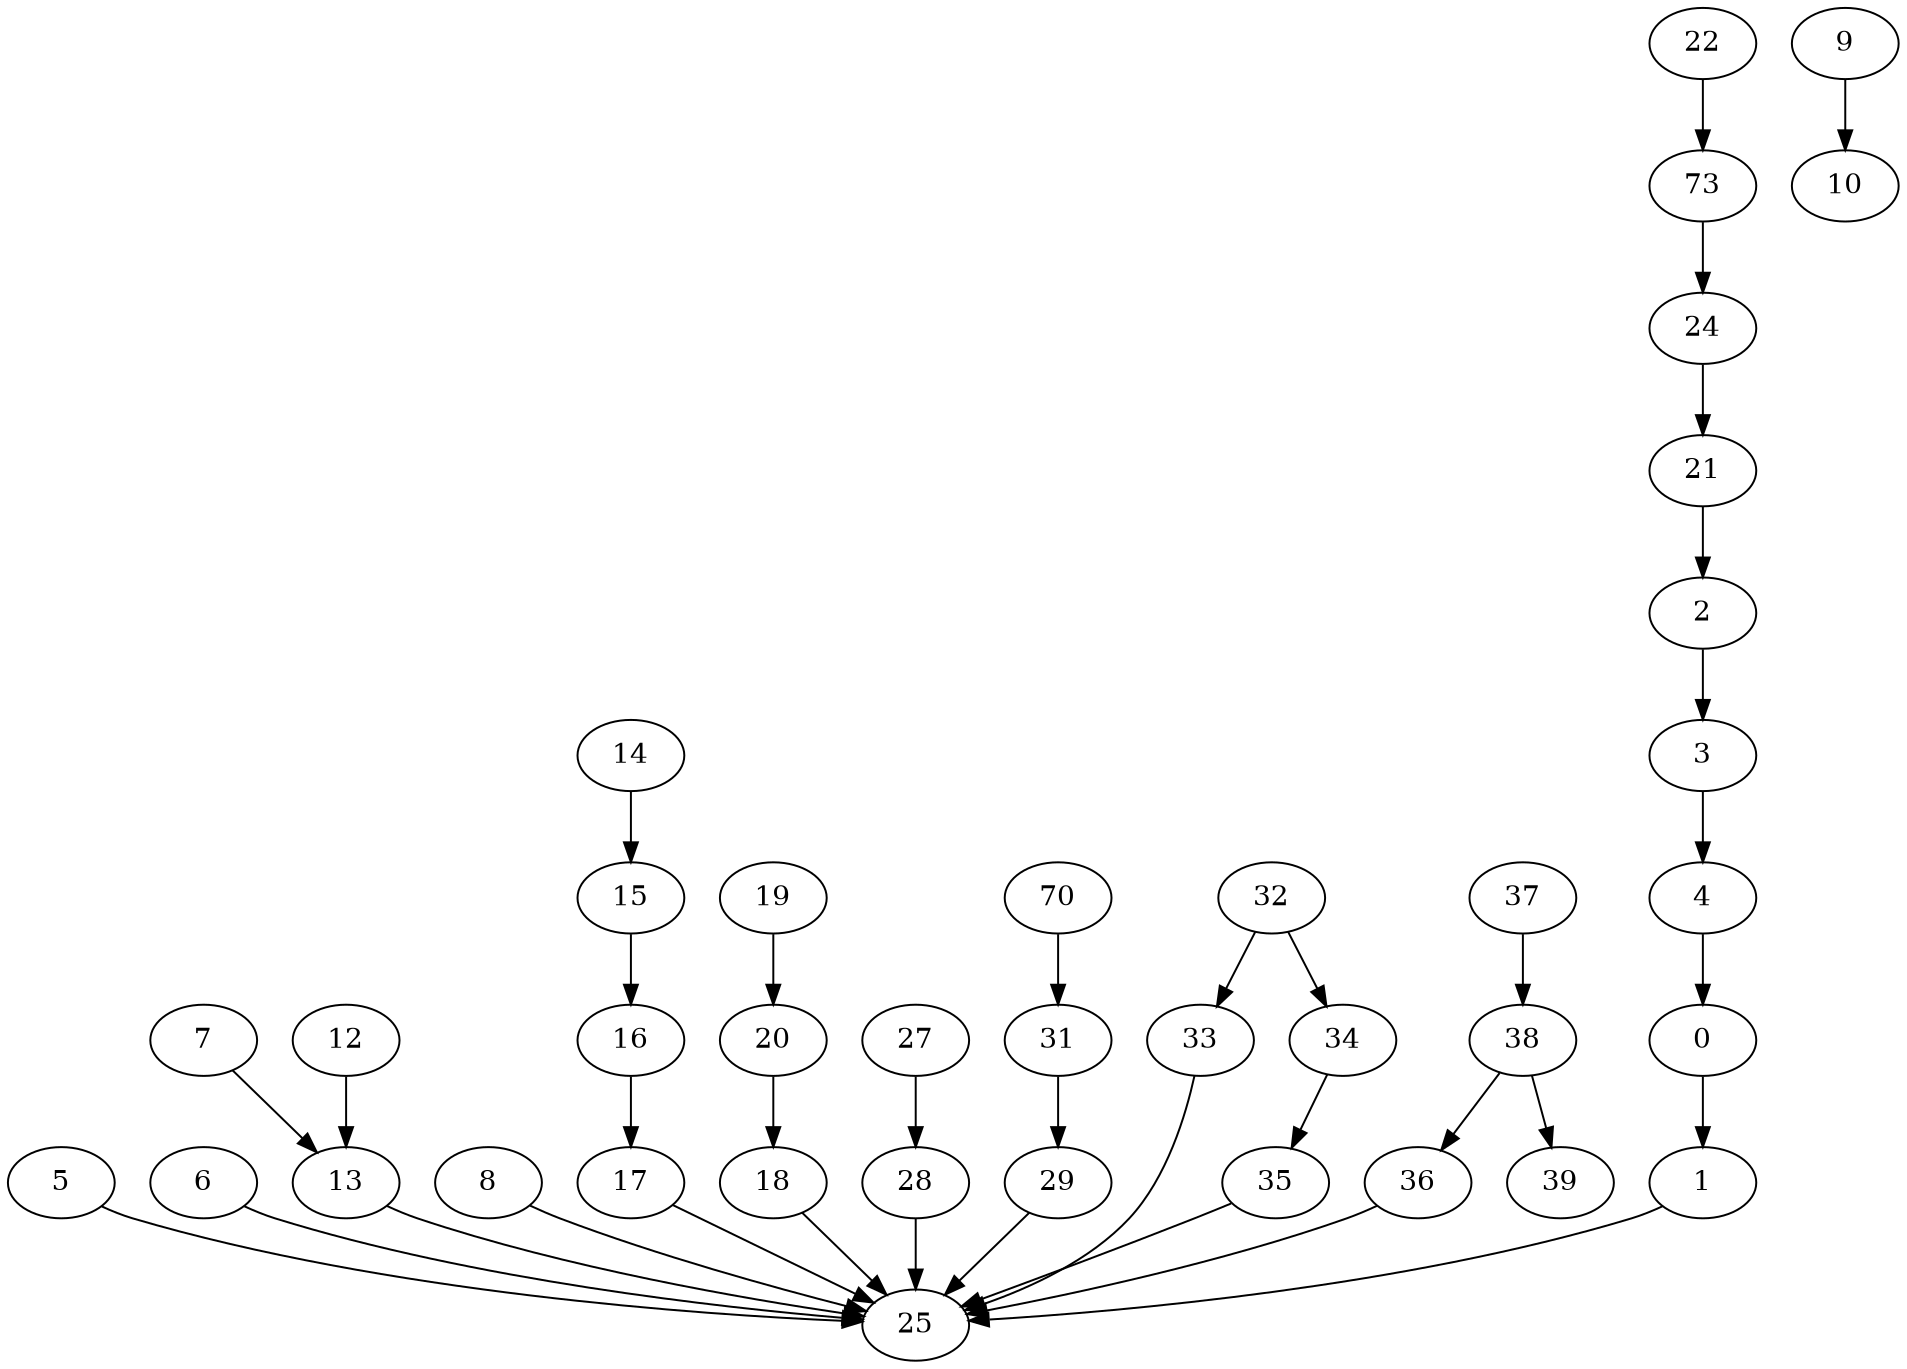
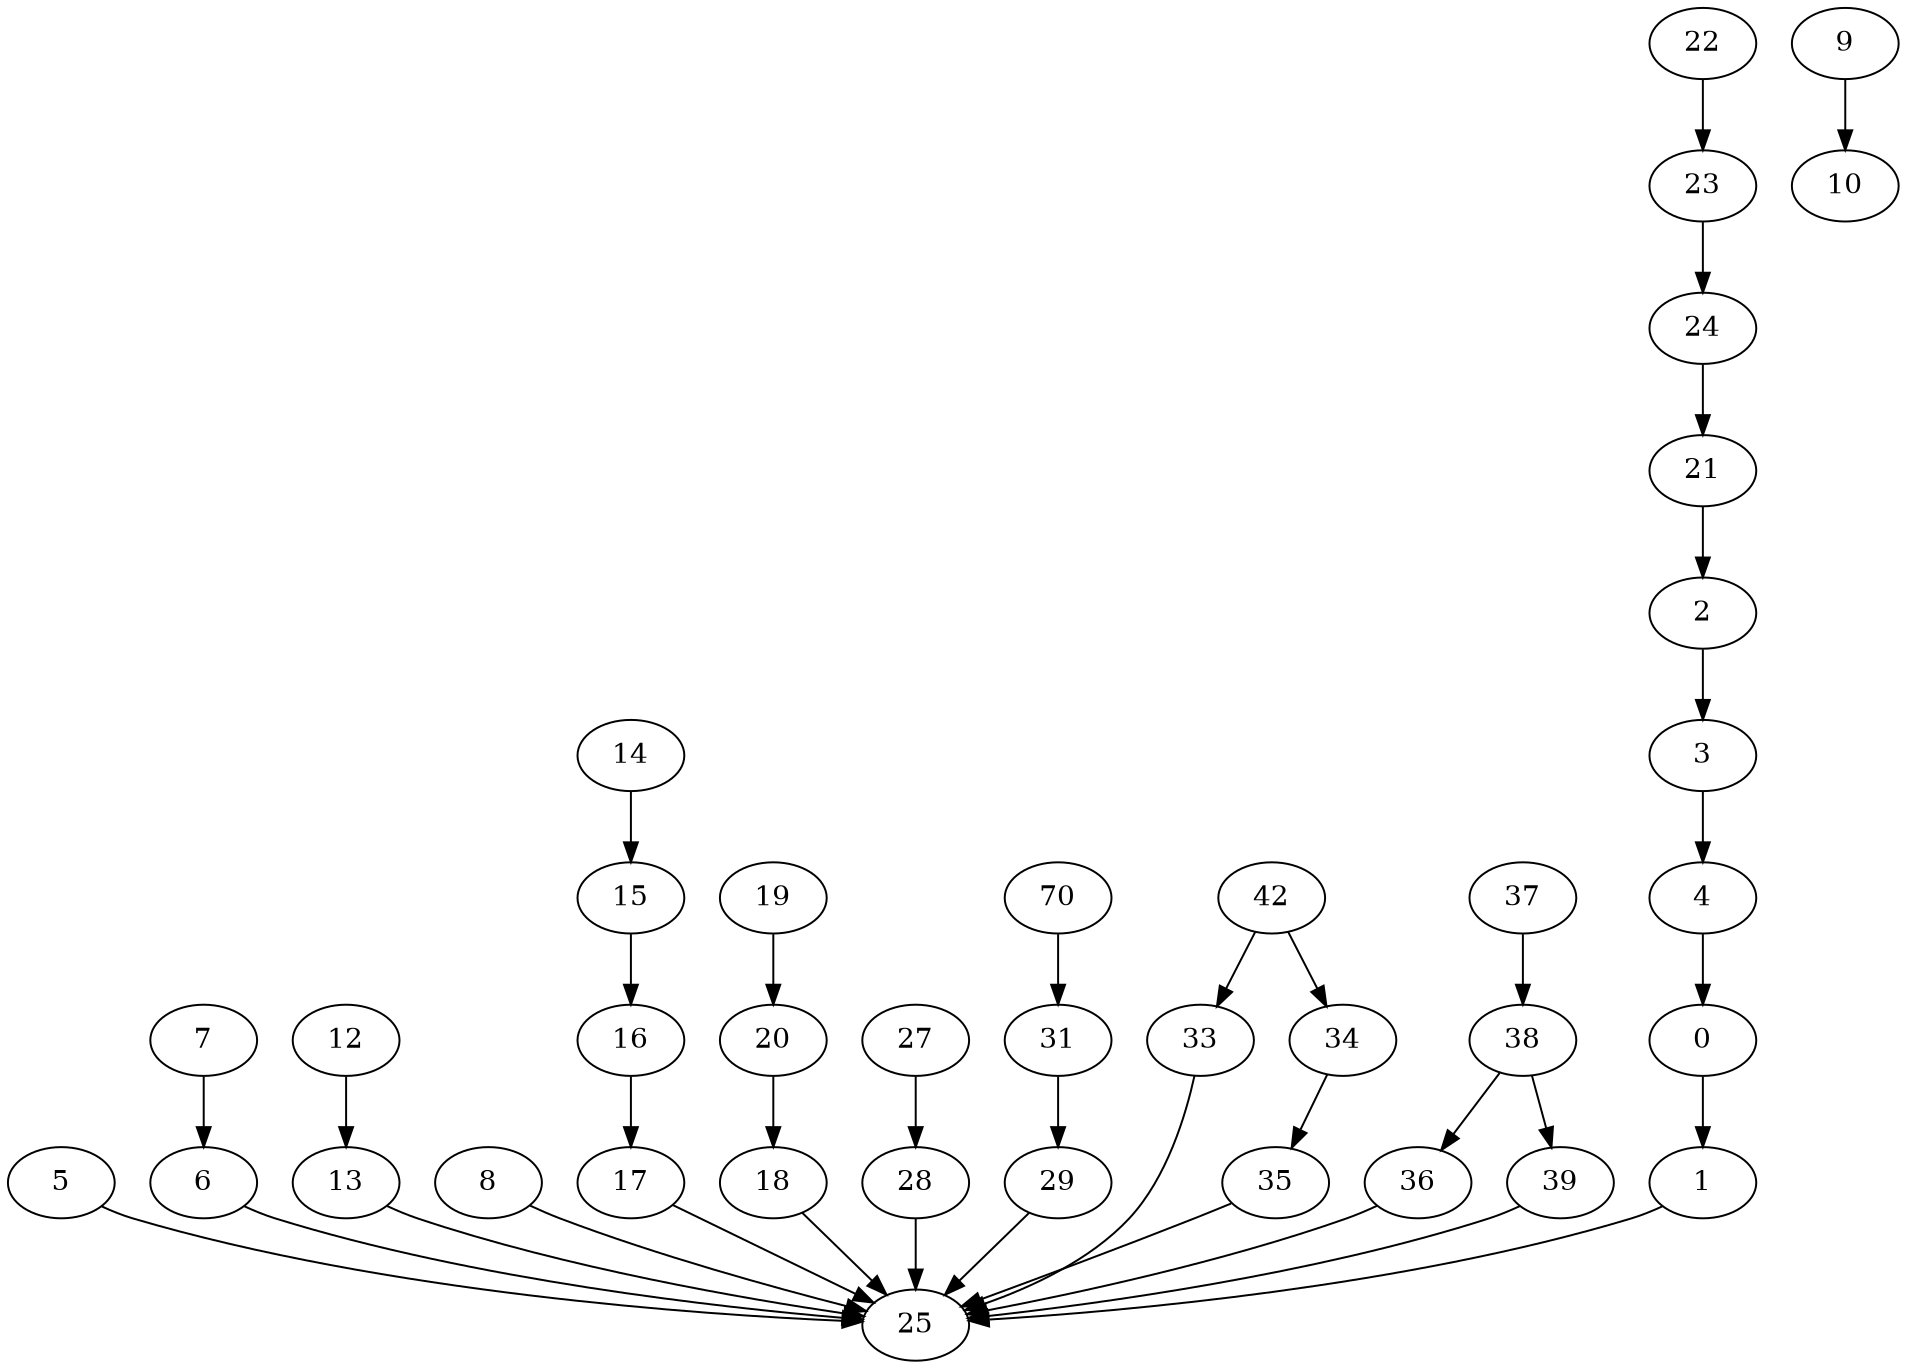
node "73": label "73" -> "23"
node "32": label "32" -> "42"
edge "7" -> "13": now "7" -> "6"
edge "39" -> "25": added
